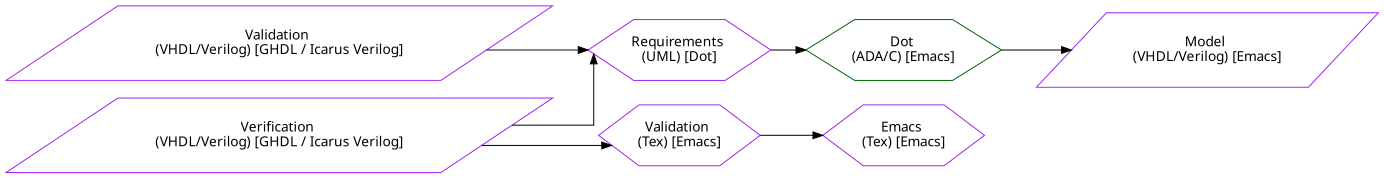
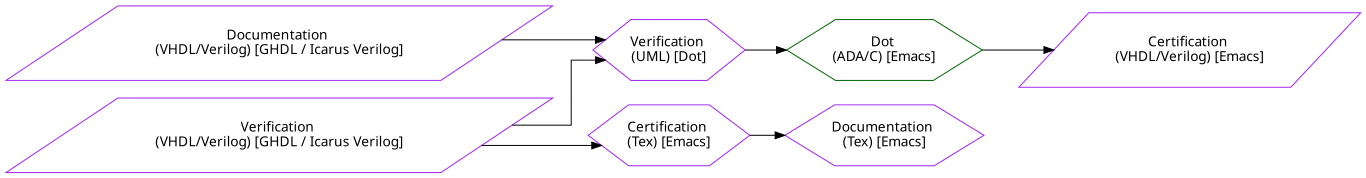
node "Validation (VHDL/Verilog) [GHDL / Icarus Verilog]": label "Validation (VHDL/Verilog) [GHDL / Icarus Verilog]" -> "Documentation (VHDL/Verilog) [GHDL / Icarus Verilog]"
node "Requirements (UML) [Dot]": label "Requirements (UML) [Dot]" -> "Verification (UML) [Dot]"
node "Model (VHDL/Verilog) [Emacs]": label "Model (VHDL/Verilog) [Emacs]" -> "Certification (VHDL/Verilog) [Emacs]"
node "Validation (Tex) [Emacs]": label "Validation (Tex) [Emacs]" -> "Certification (Tex) [Emacs]"
node "Emacs (Tex) [Emacs]": label "Emacs (Tex) [Emacs]" -> "Documentation (Tex) [Emacs]"
